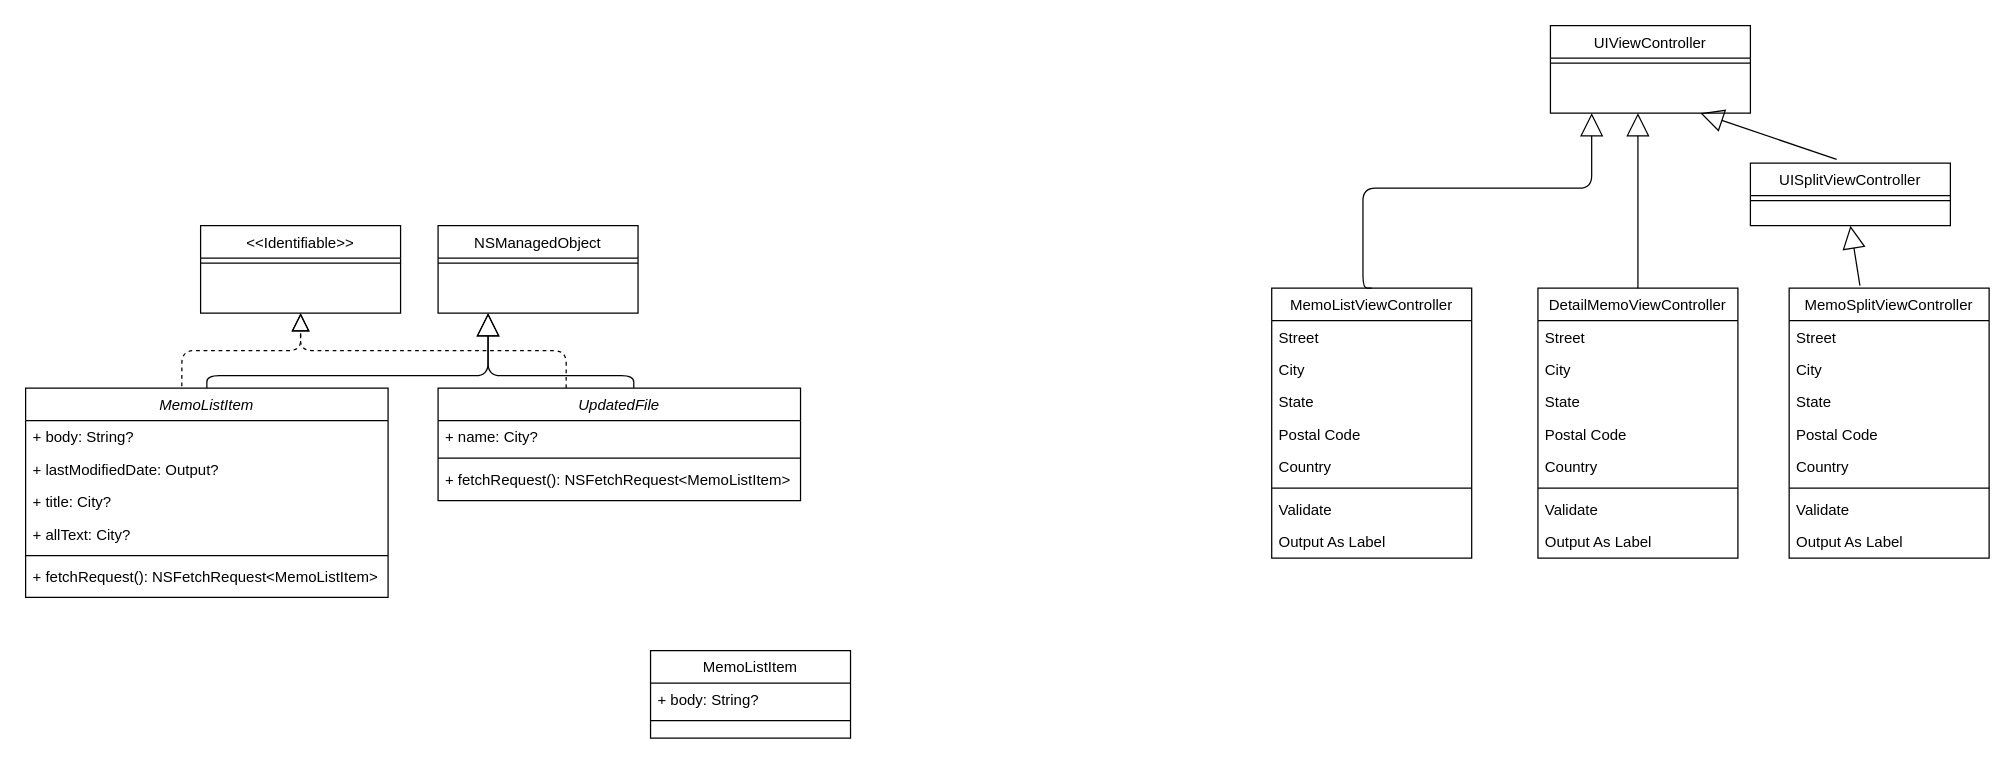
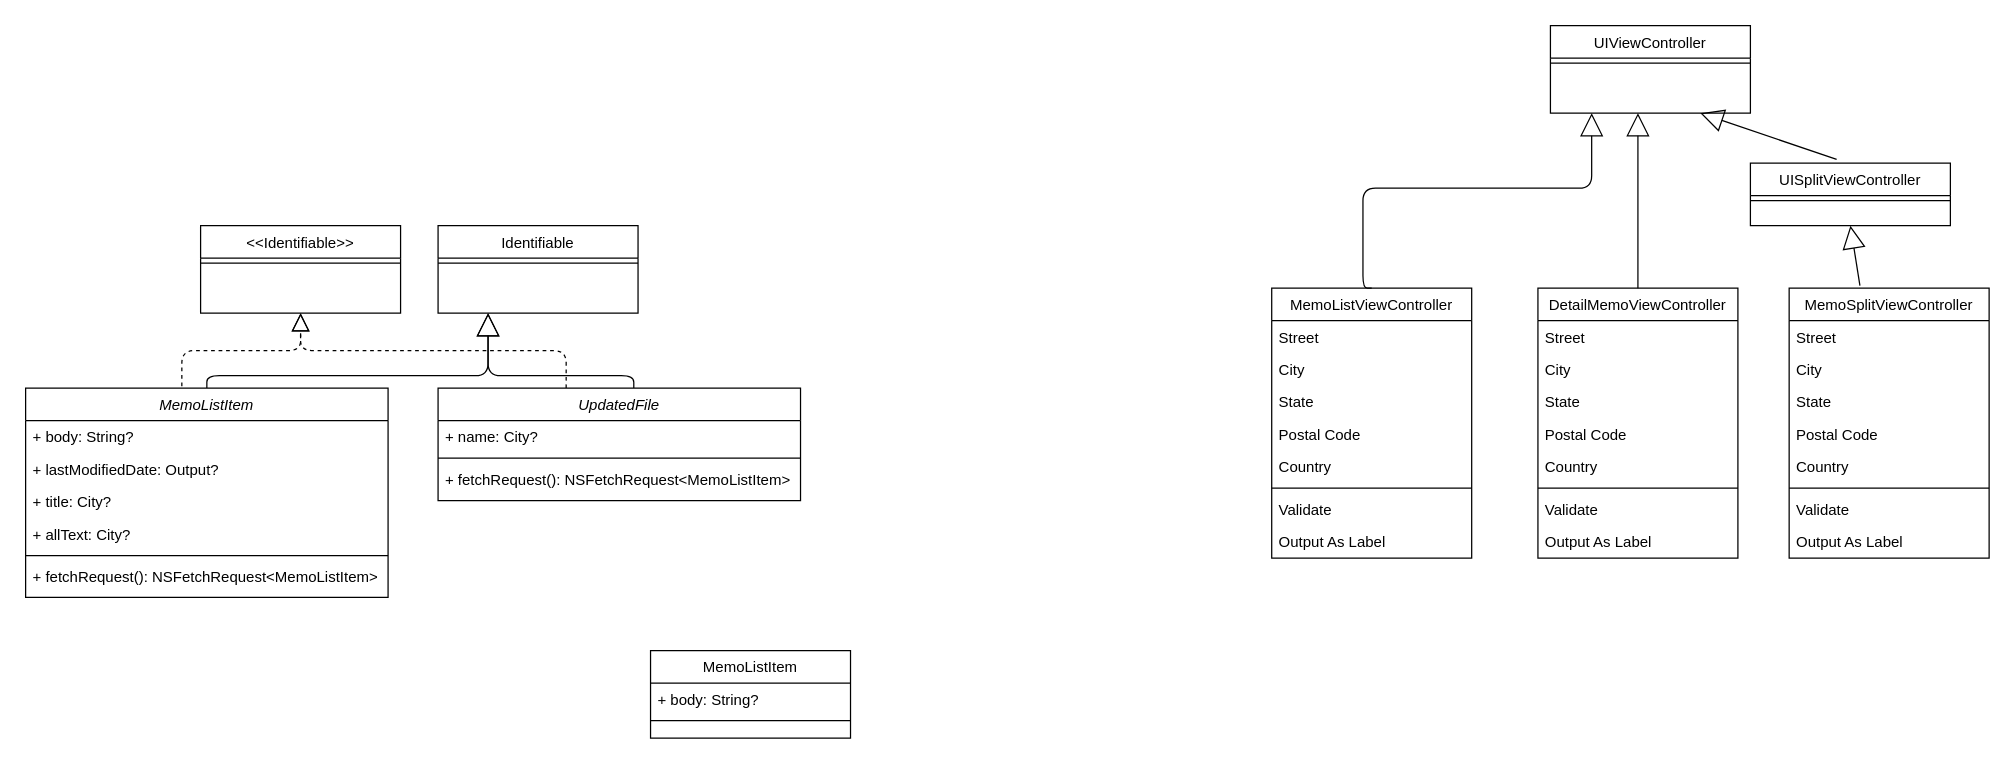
node "NSManagedObject": label "NSManagedObject" -> "Identifiable"
